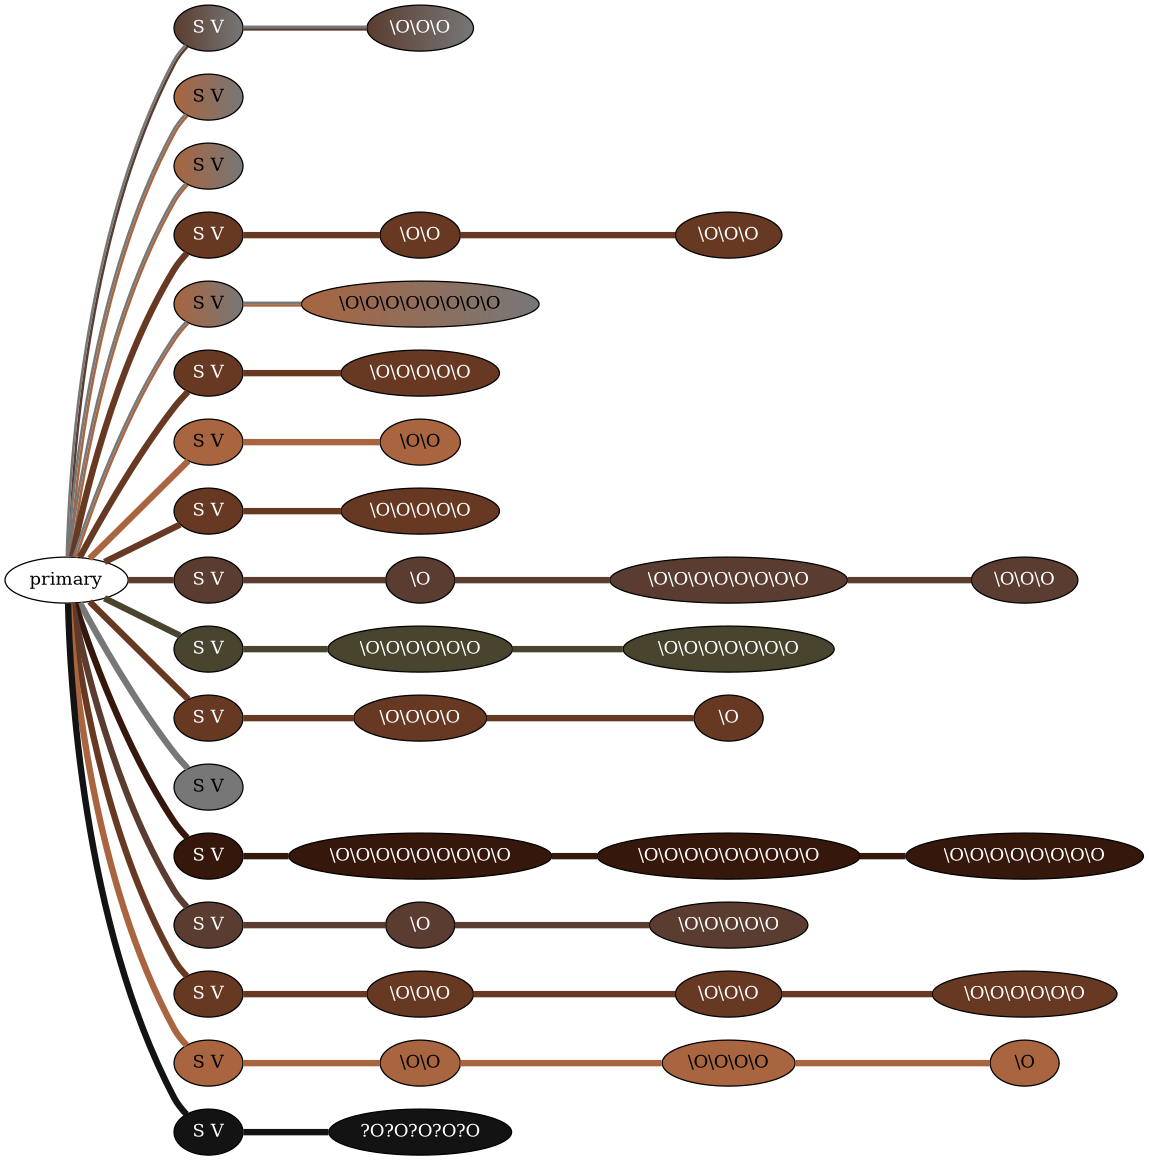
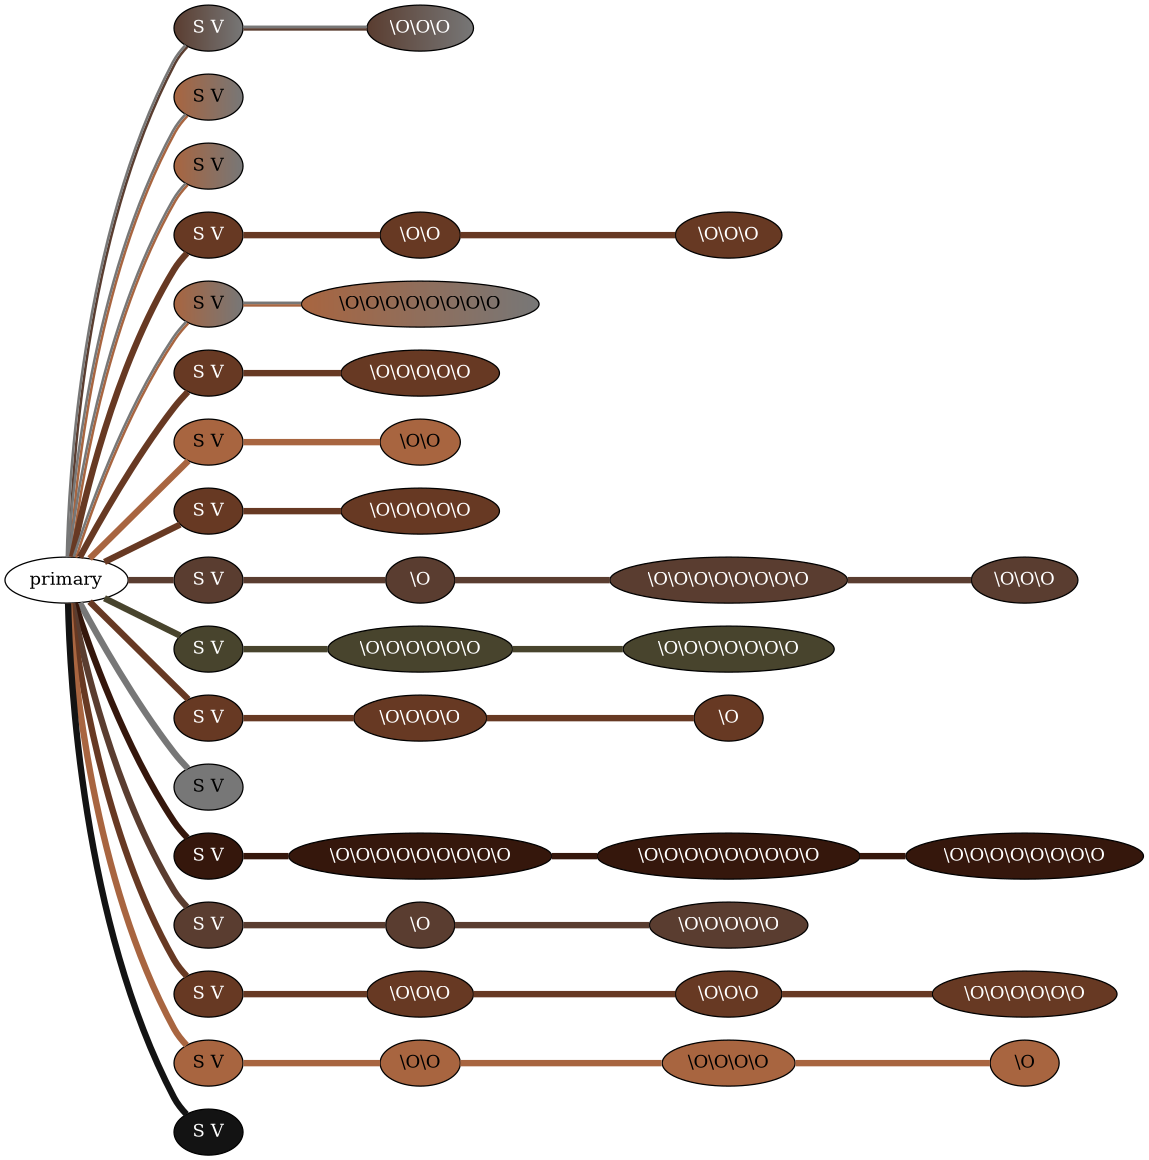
node "?O?O?O?O?O": removed
